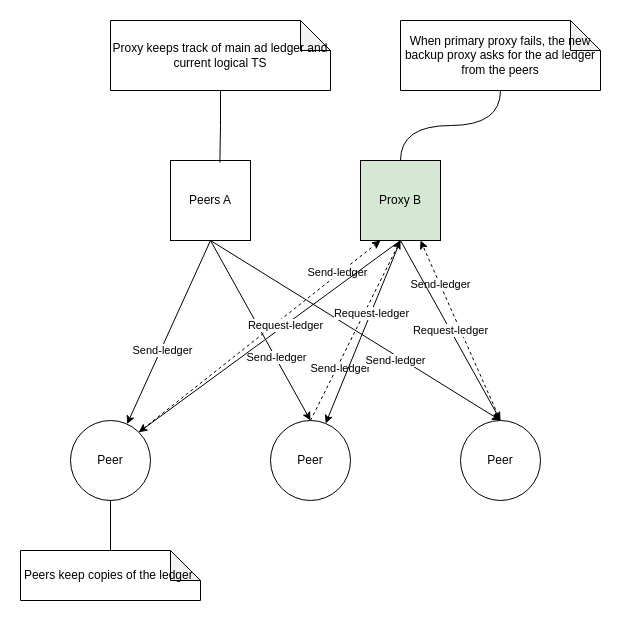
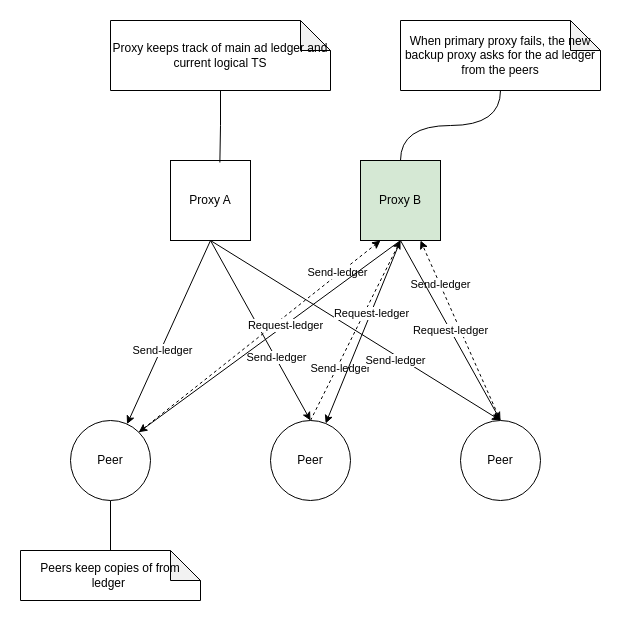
node "Peers A": label "Peers A" -> "Proxy A"
node "Peers keep copies of the ledger": label "Peers keep copies of the ledger" -> "Peers keep copies of from ledger"
